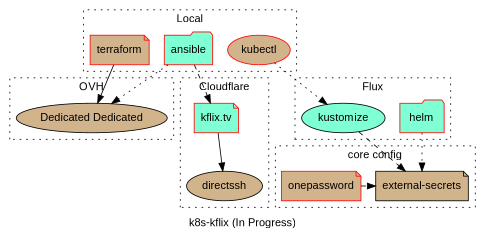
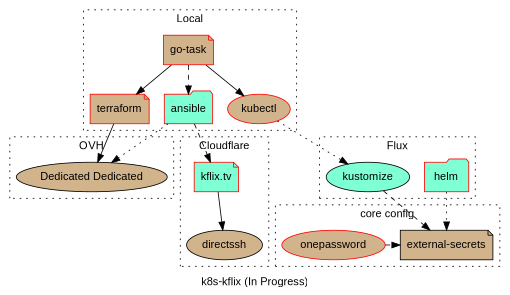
node "go-task": added
node "onepassword": shape note -> ellipse
